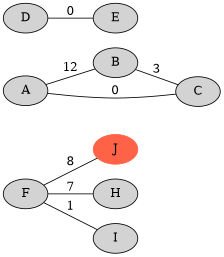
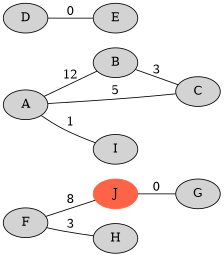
edge "A" -- "C": label "0" -> "5"
edge "F" -- "H": label "7" -> "3"
node "G": added
edge "F" -- "I": now "A" -- "I"
